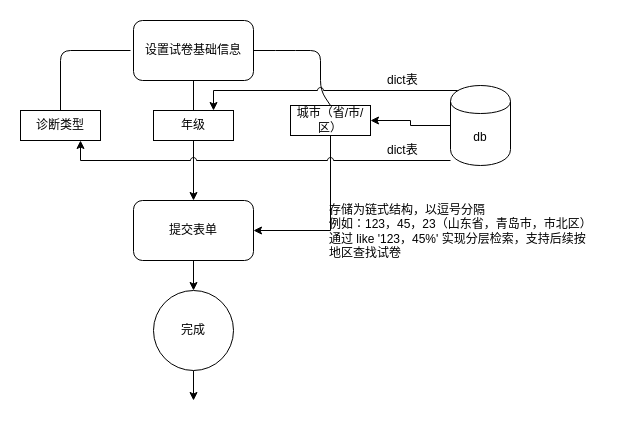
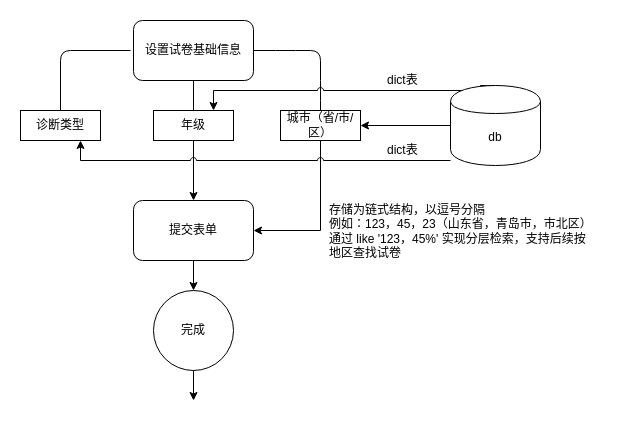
node "城市（省/市/区）": moved (331, 121) -> (321, 126)
node "db": size 60x80 -> 90x80
